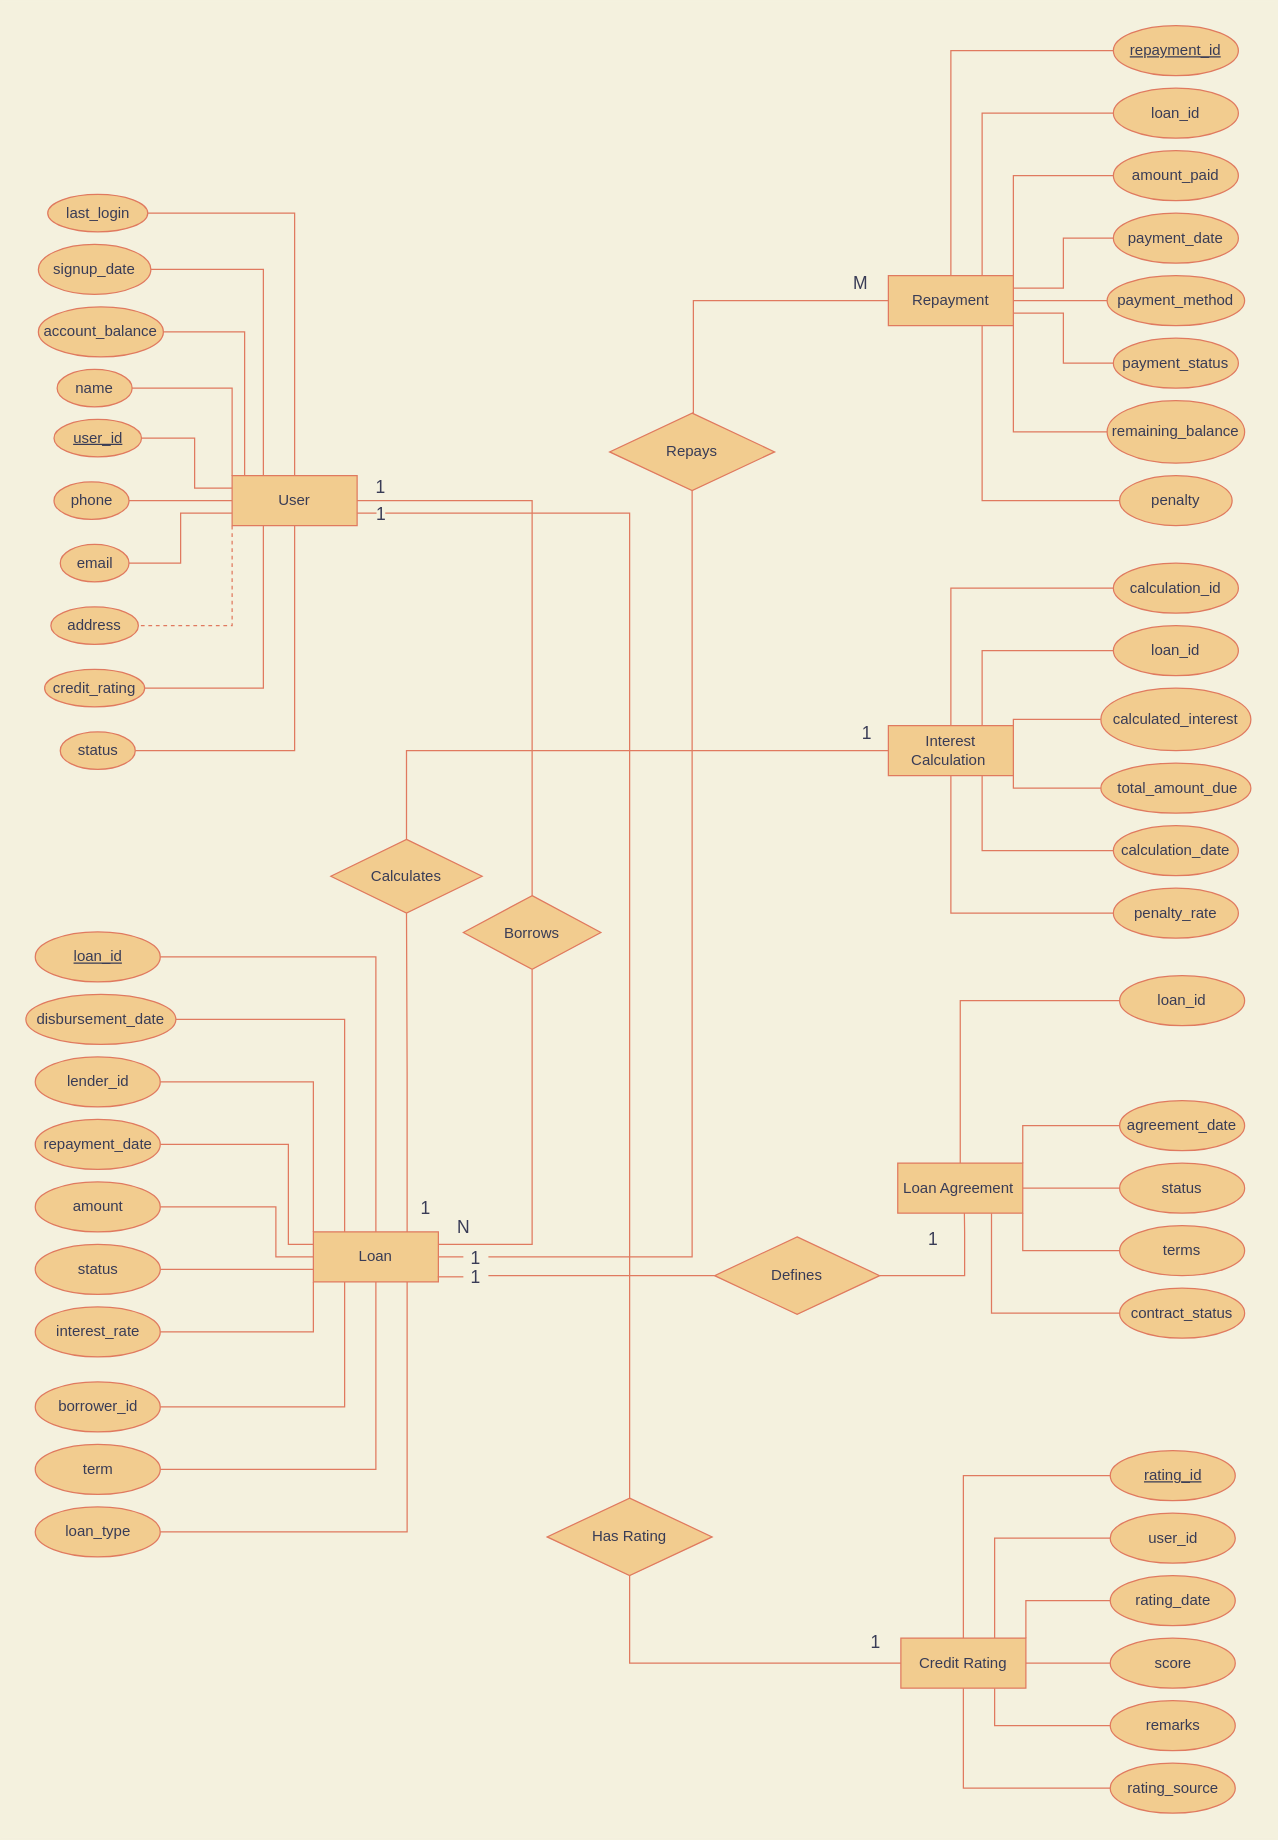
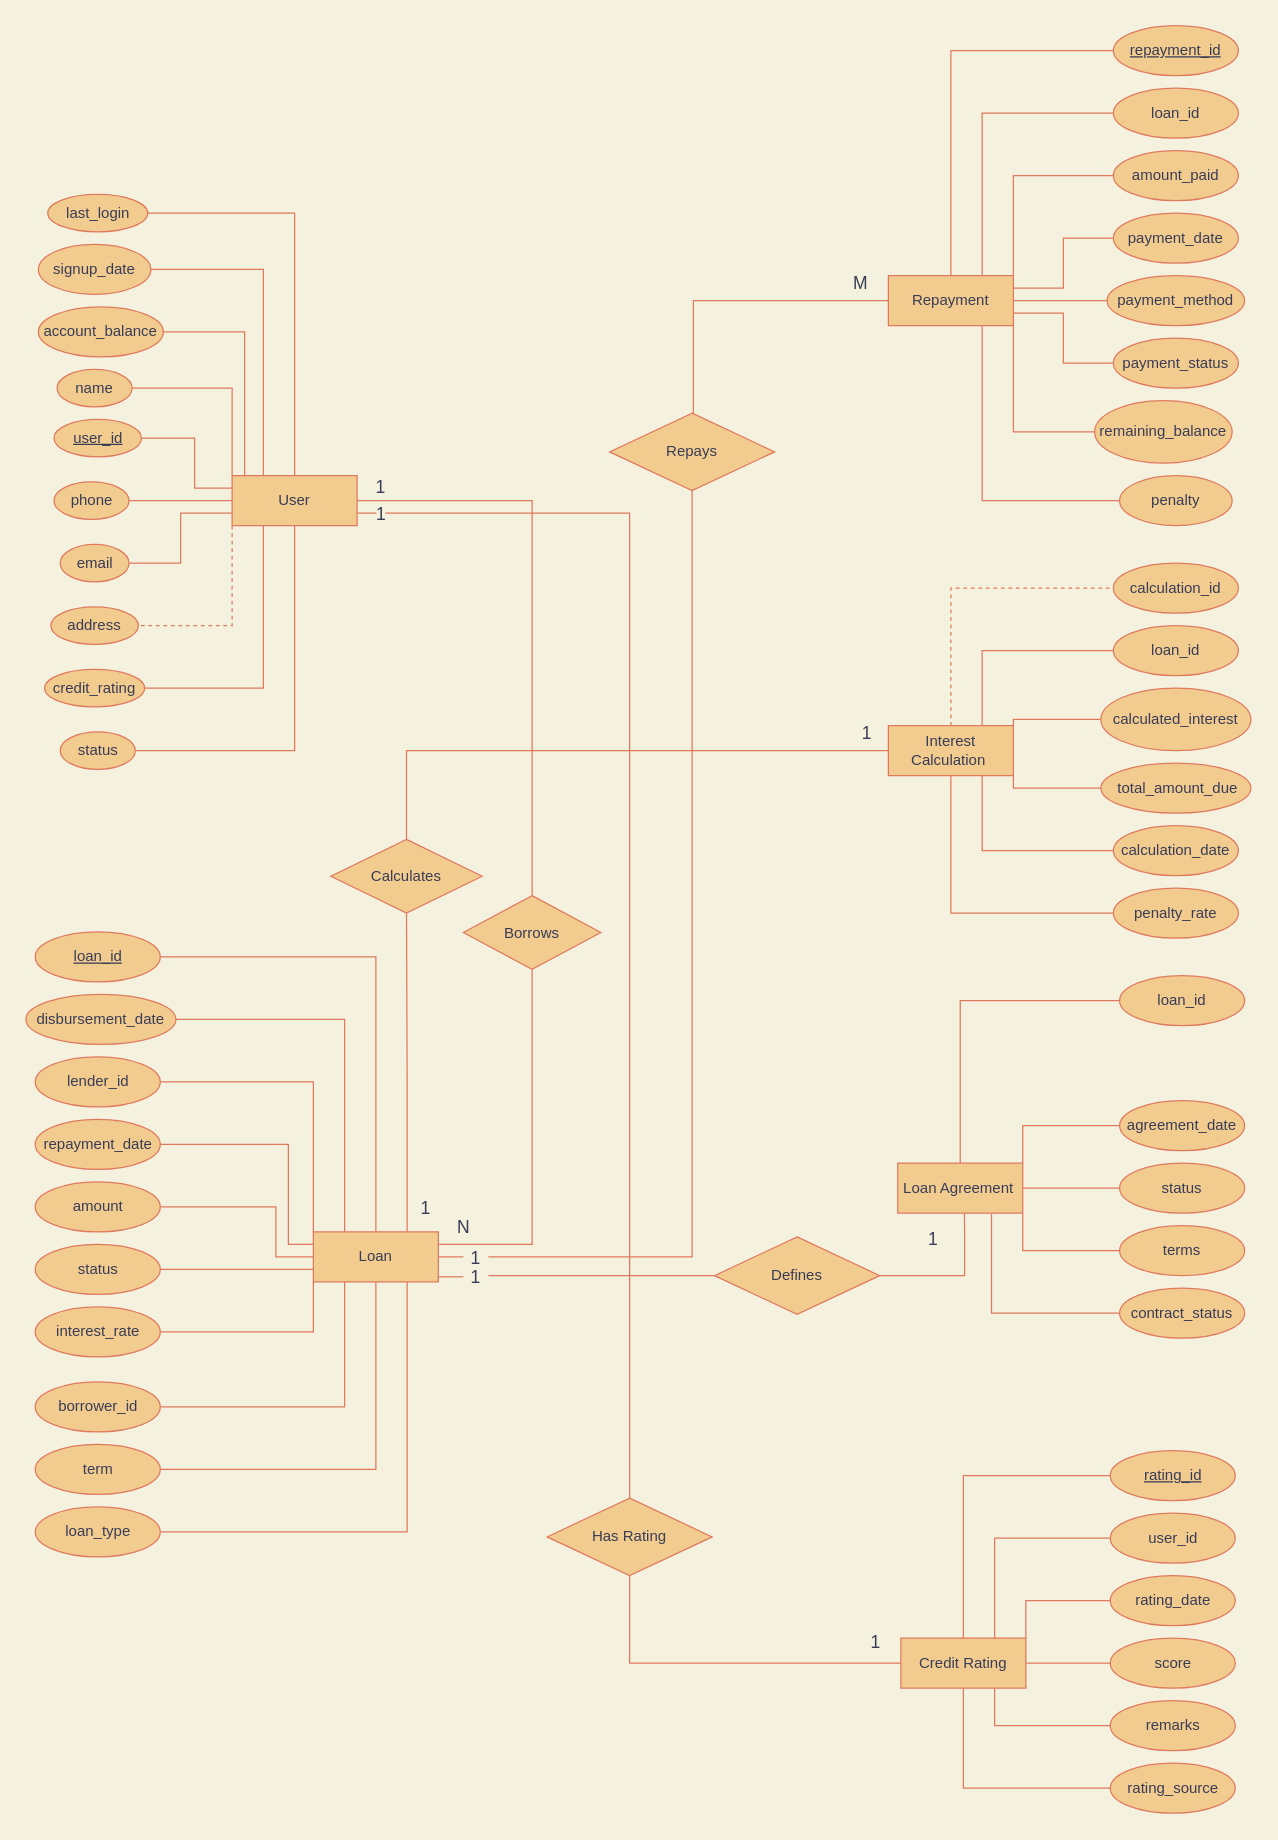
node "remaining_balance": moved (1176, 432) -> (1163, 432)
edge "calculation_id" -- "Interest Calculation": style solid -> dashed
